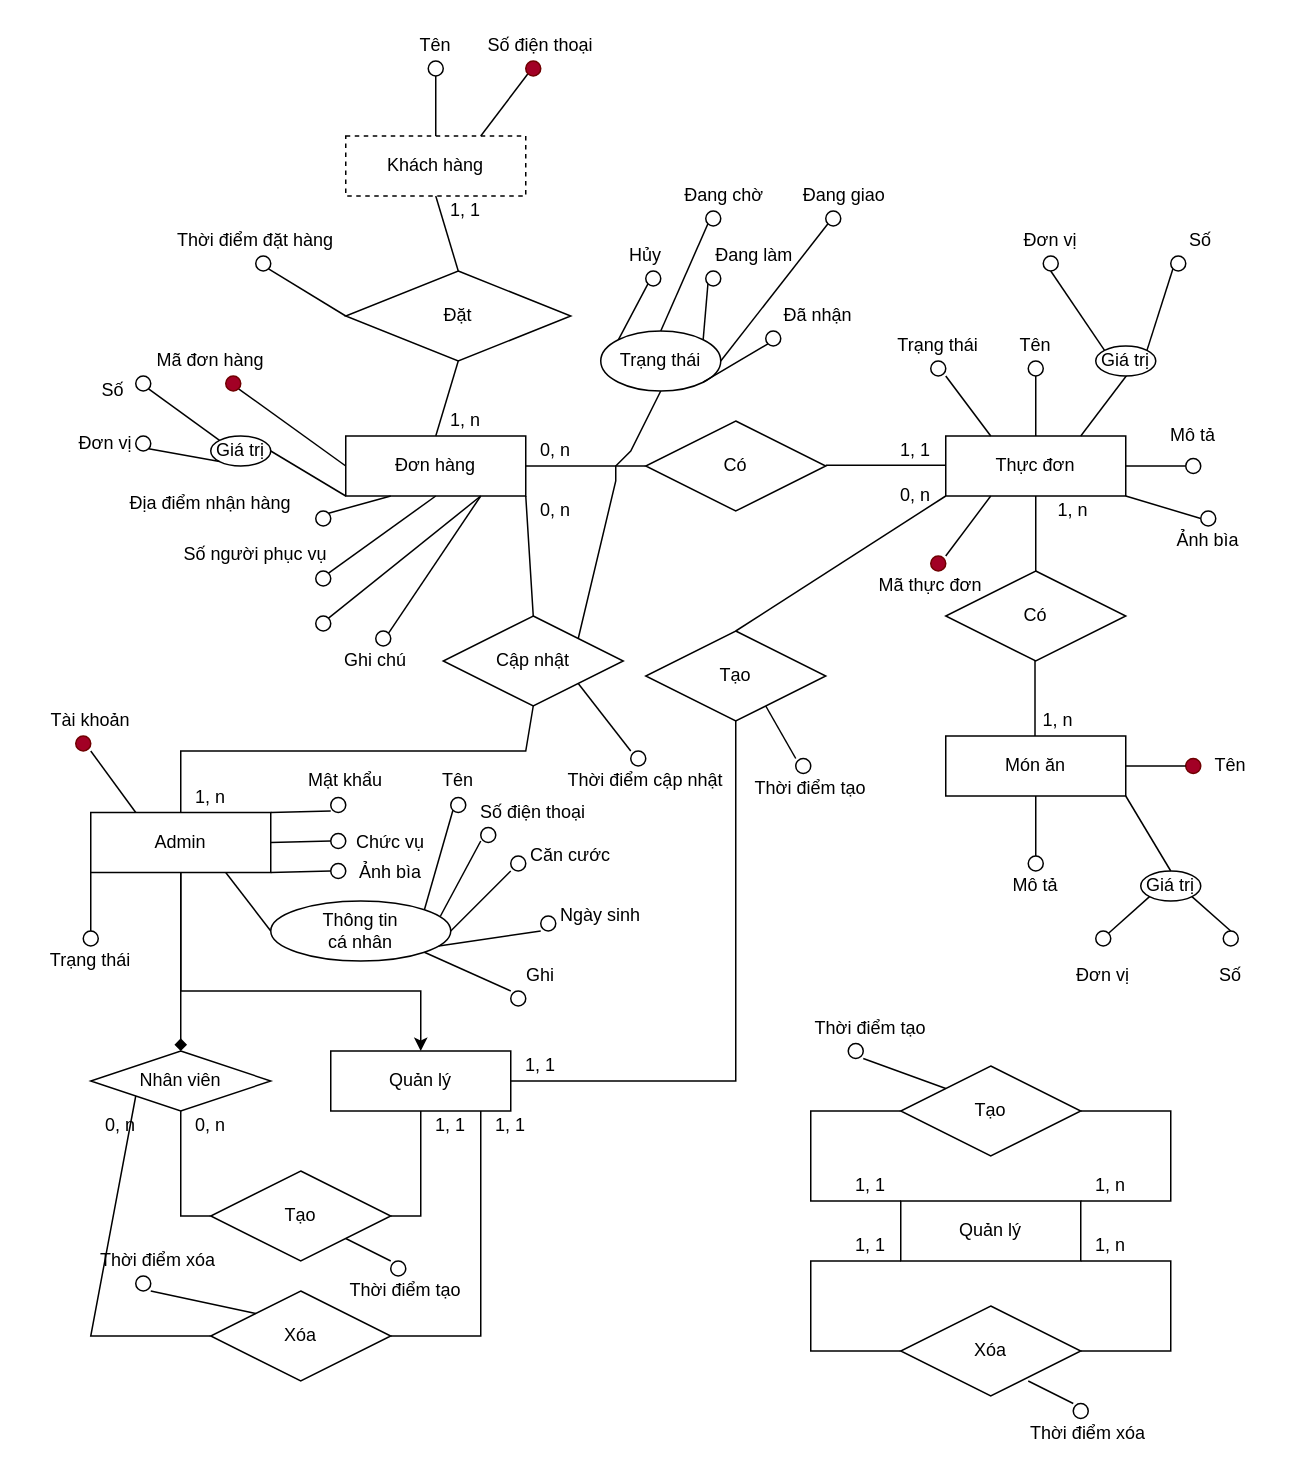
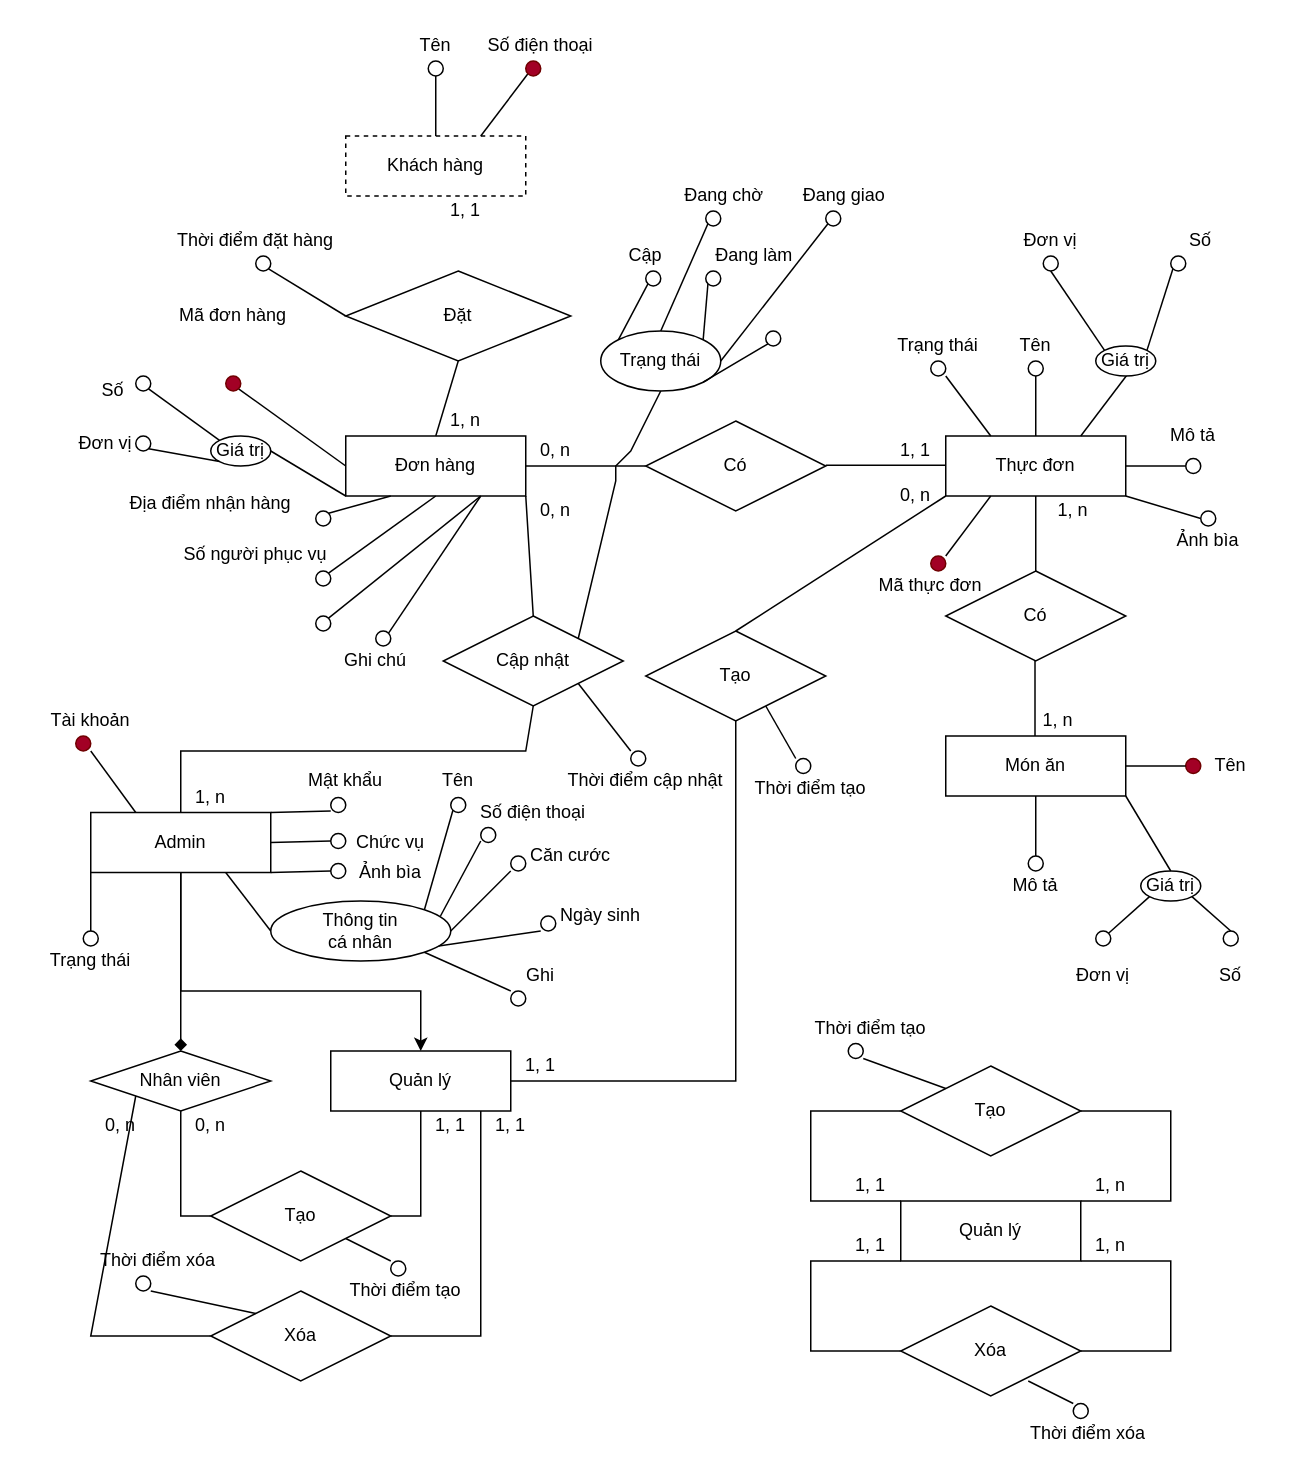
edge "Khách hàng" -- "Đặt": removed
node "Hủy": label "Hủy" -> "Cập"
node "Đã nhận": removed
node "Mã đơn hàng": moved (211, 361) -> (233, 316)
